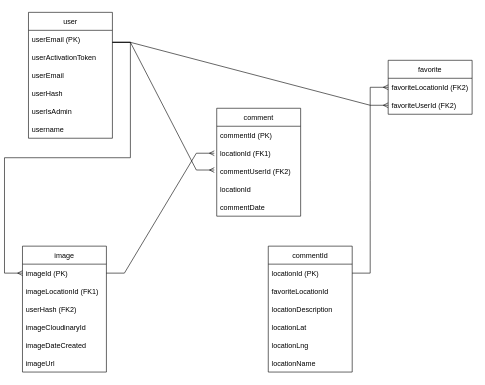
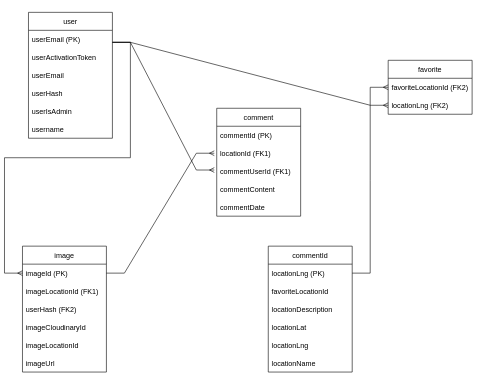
node "favoriteUserId (FK2)": label "favoriteUserId (FK2)" -> "locationLng (FK2)"
node "commentUserId (FK2)": label "commentUserId (FK2)" -> "commentUserId (FK1)"
node "locationId": label "locationId" -> "commentContent"
node "locationId (PK)": label "locationId (PK)" -> "locationLng (PK)"
node "imageDateCreated": label "imageDateCreated" -> "imageLocationId"
